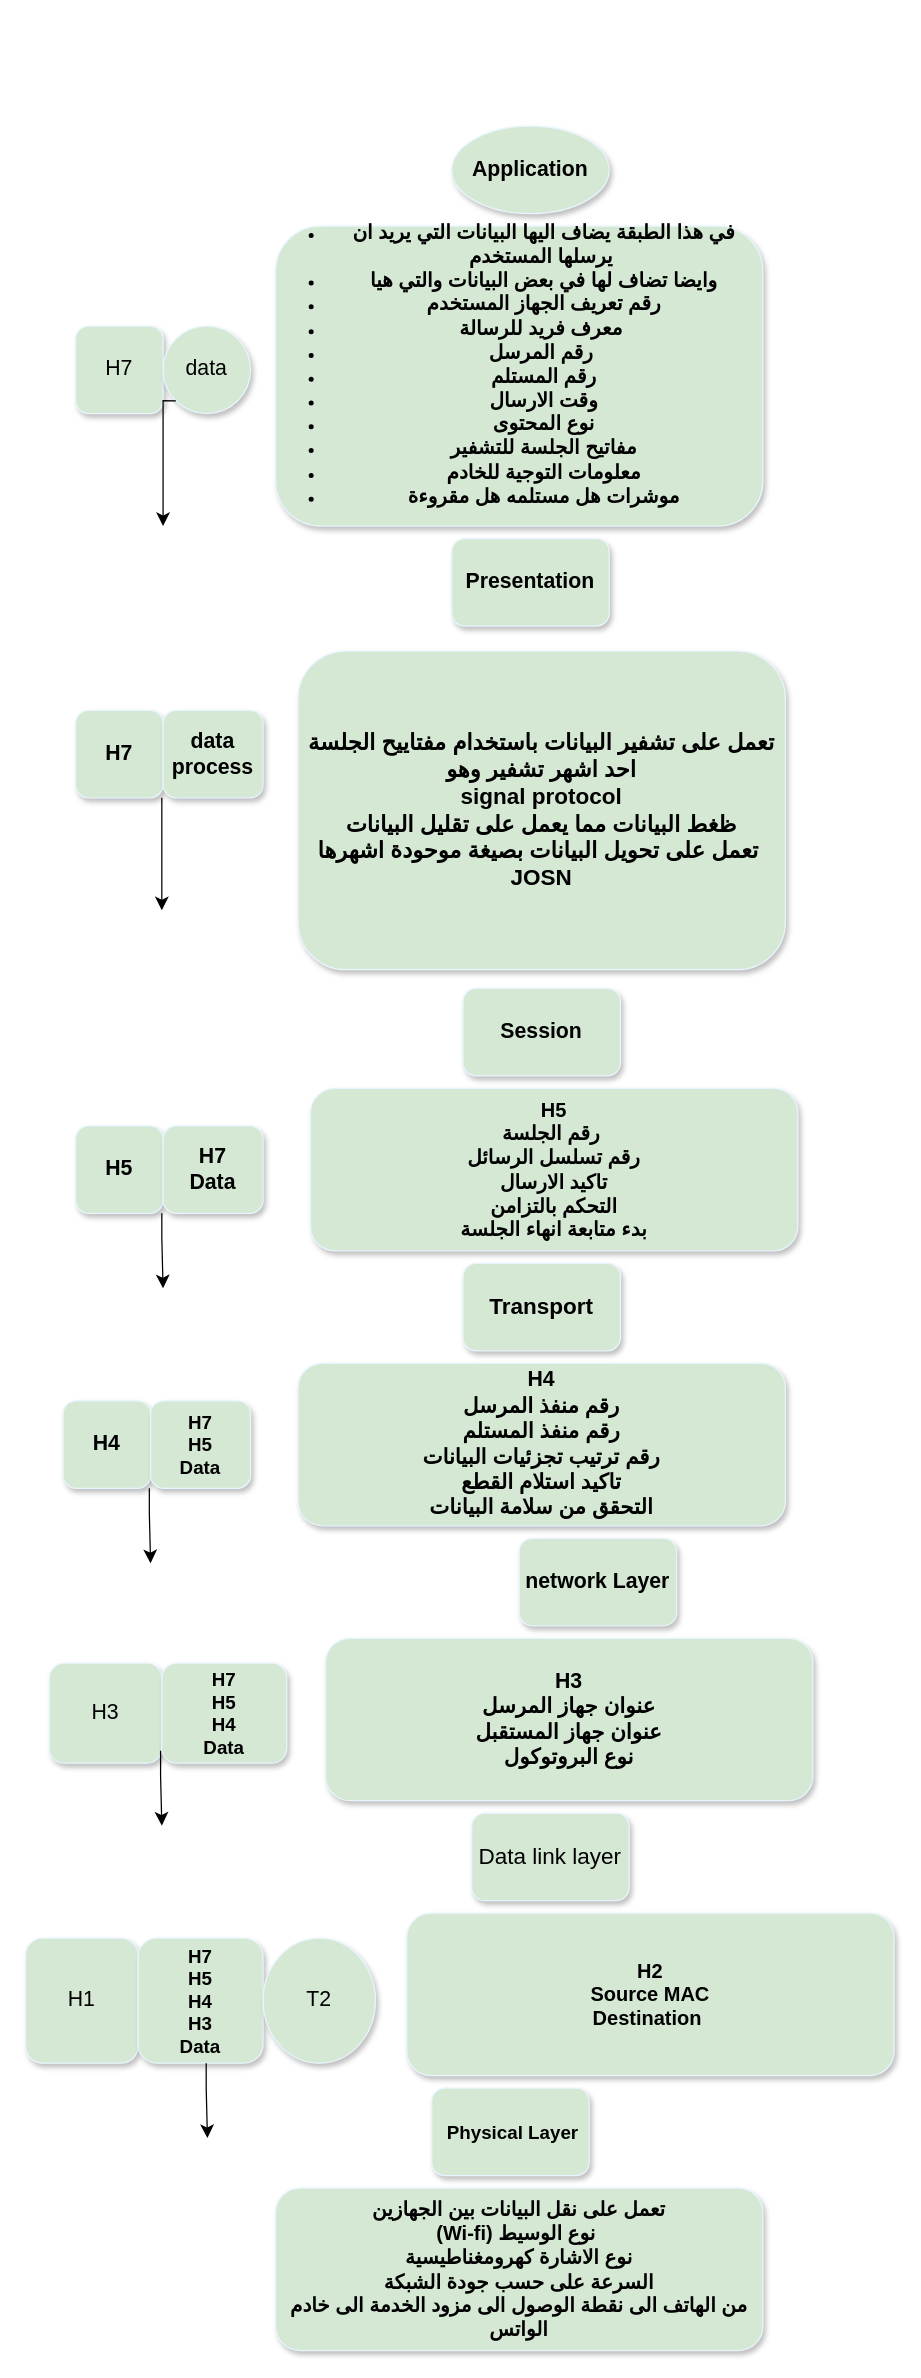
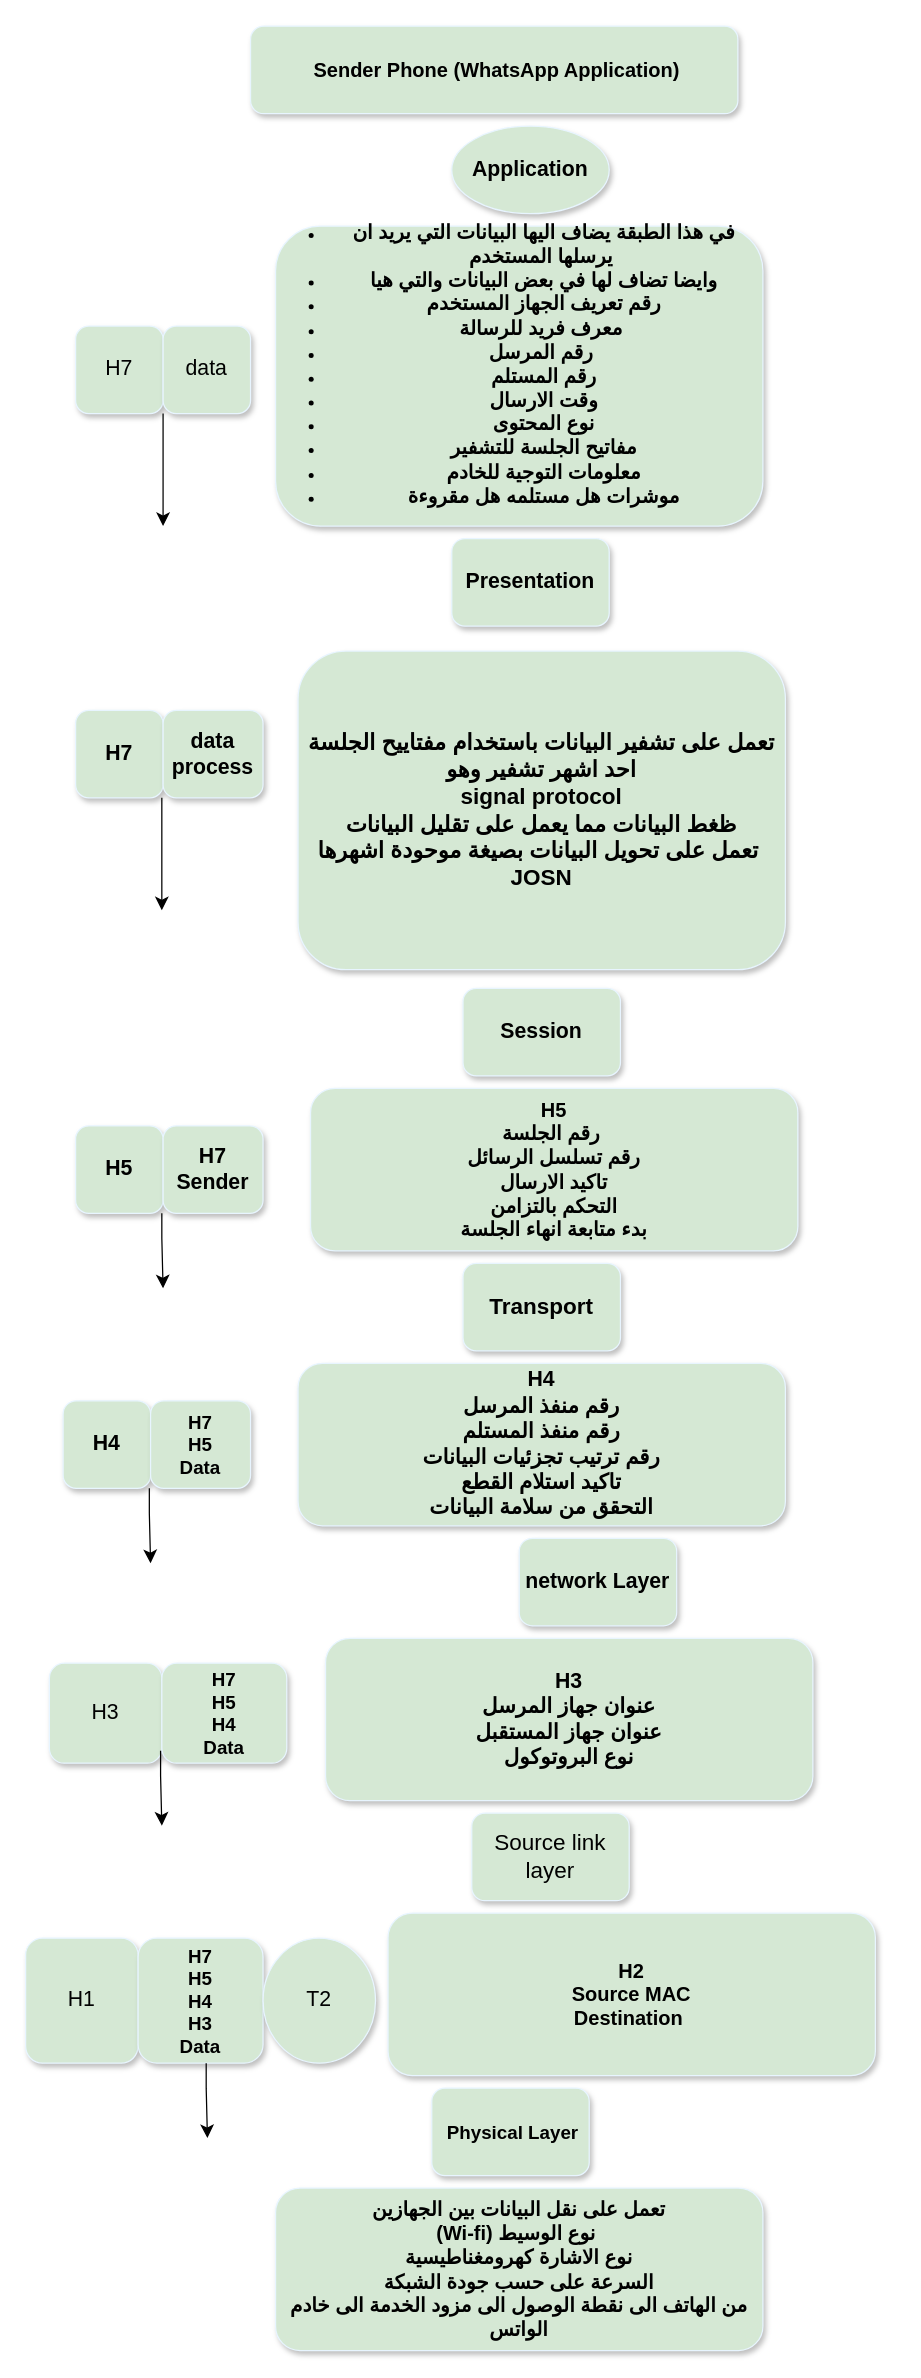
node "Sender Phone (WhatsApp Application)": added
node "data": shape ellipse -> rounded rectangle
node "H7 Data": label "H7 Data" -> "H7 Sender"
node "Data link layer": label "Data link layer" -> "Source link layer"
node "H2 Source MAC Destination": moved (651, 1994) -> (632, 1994)
